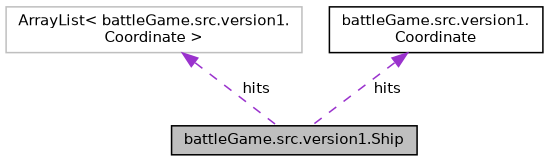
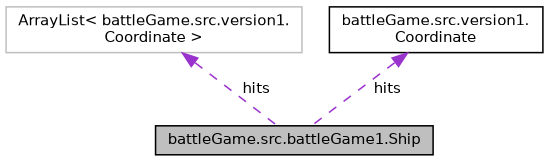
node "battleGame.src.version1.Ship": label "battleGame.src.version1.Ship" -> "battleGame.src.battleGame1.Ship"
